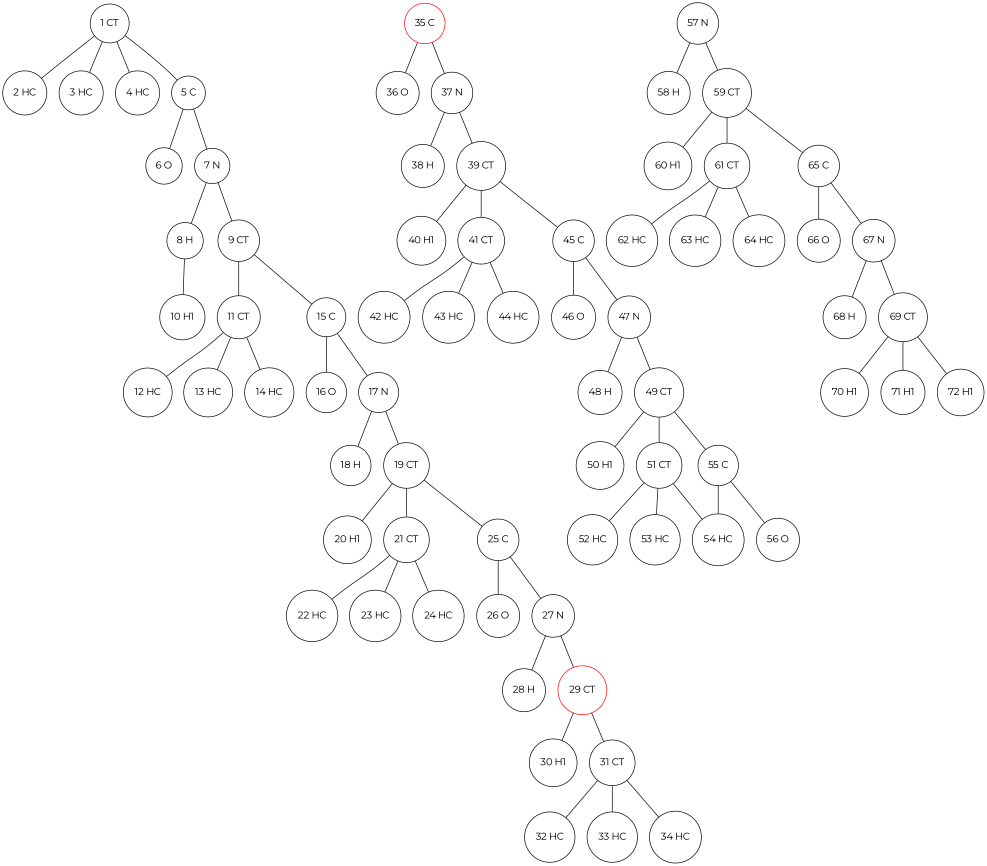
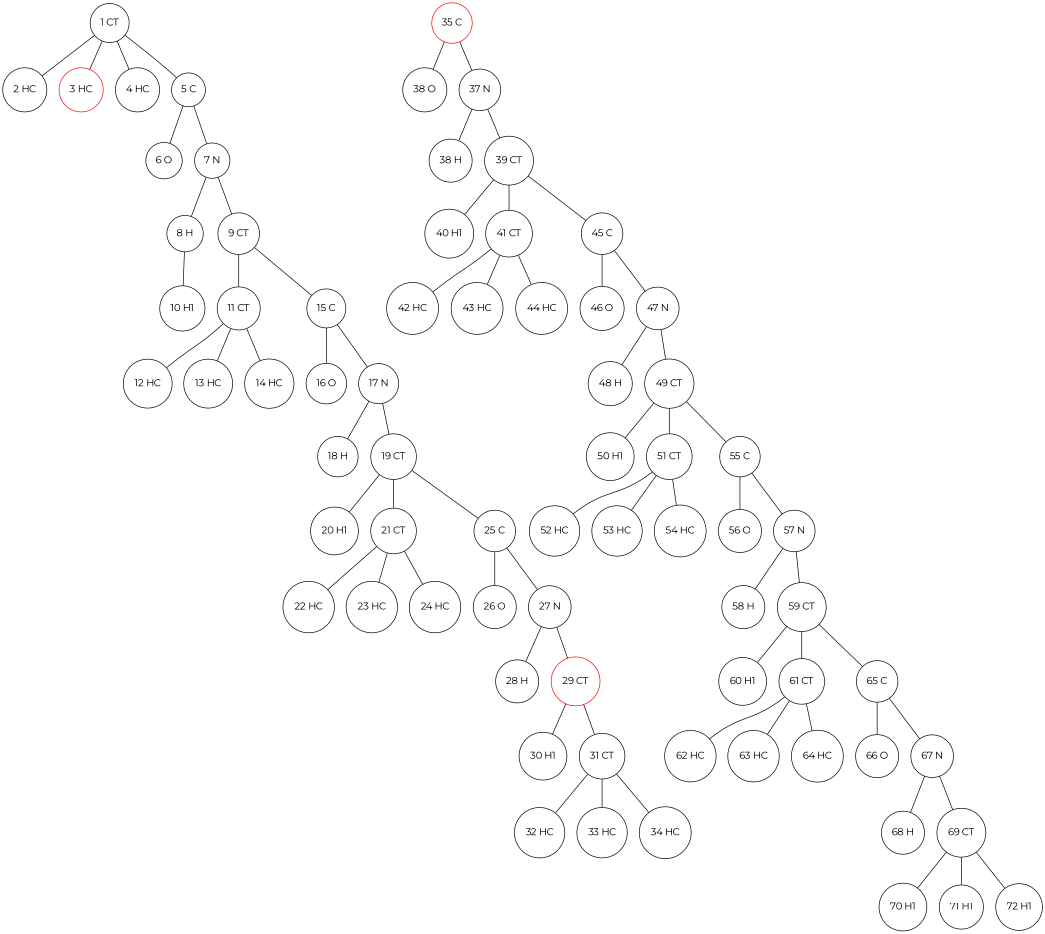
node "3 HC": color black -> red
node "36 O": label "36 O" -> "38 O"
edge "55 C" -- "54 HC": now "55 C" -- "57 N"
